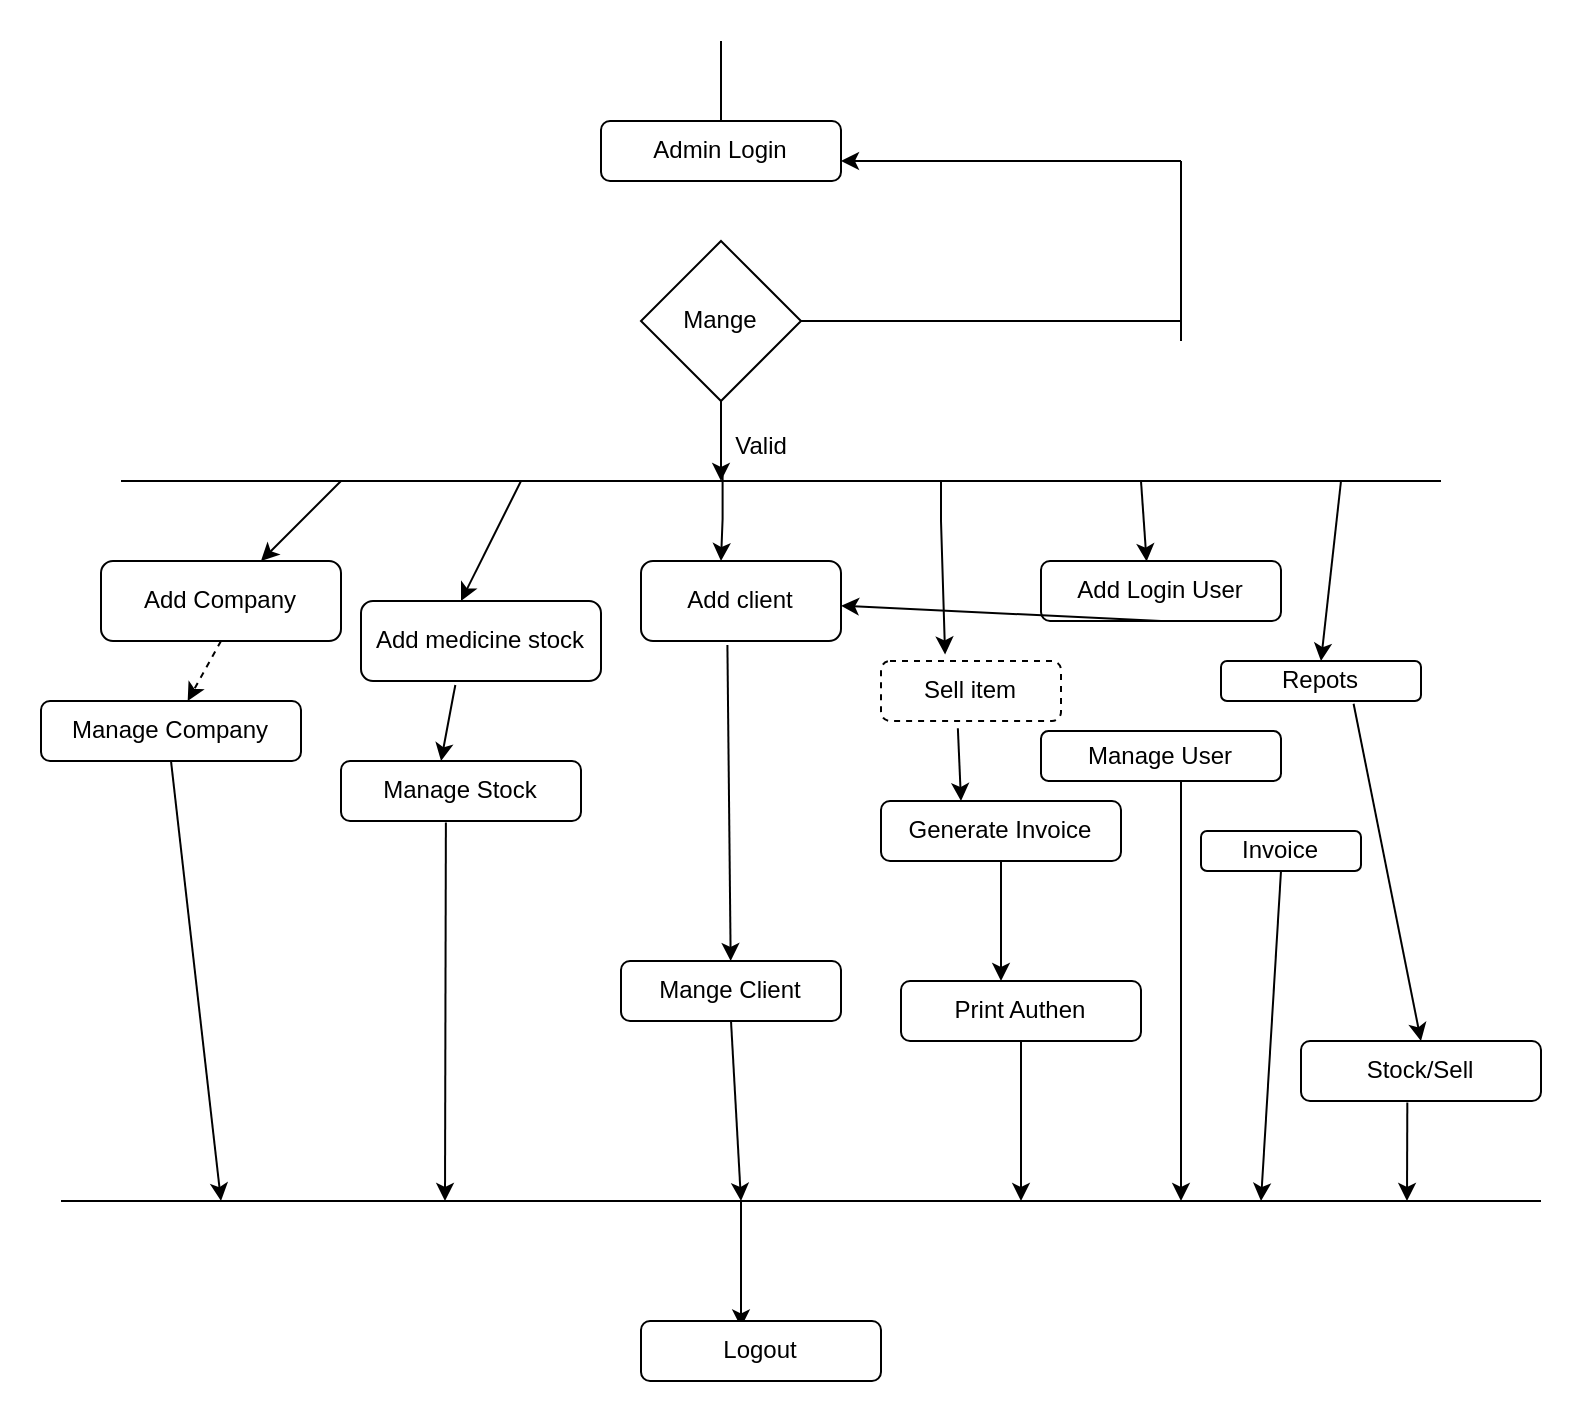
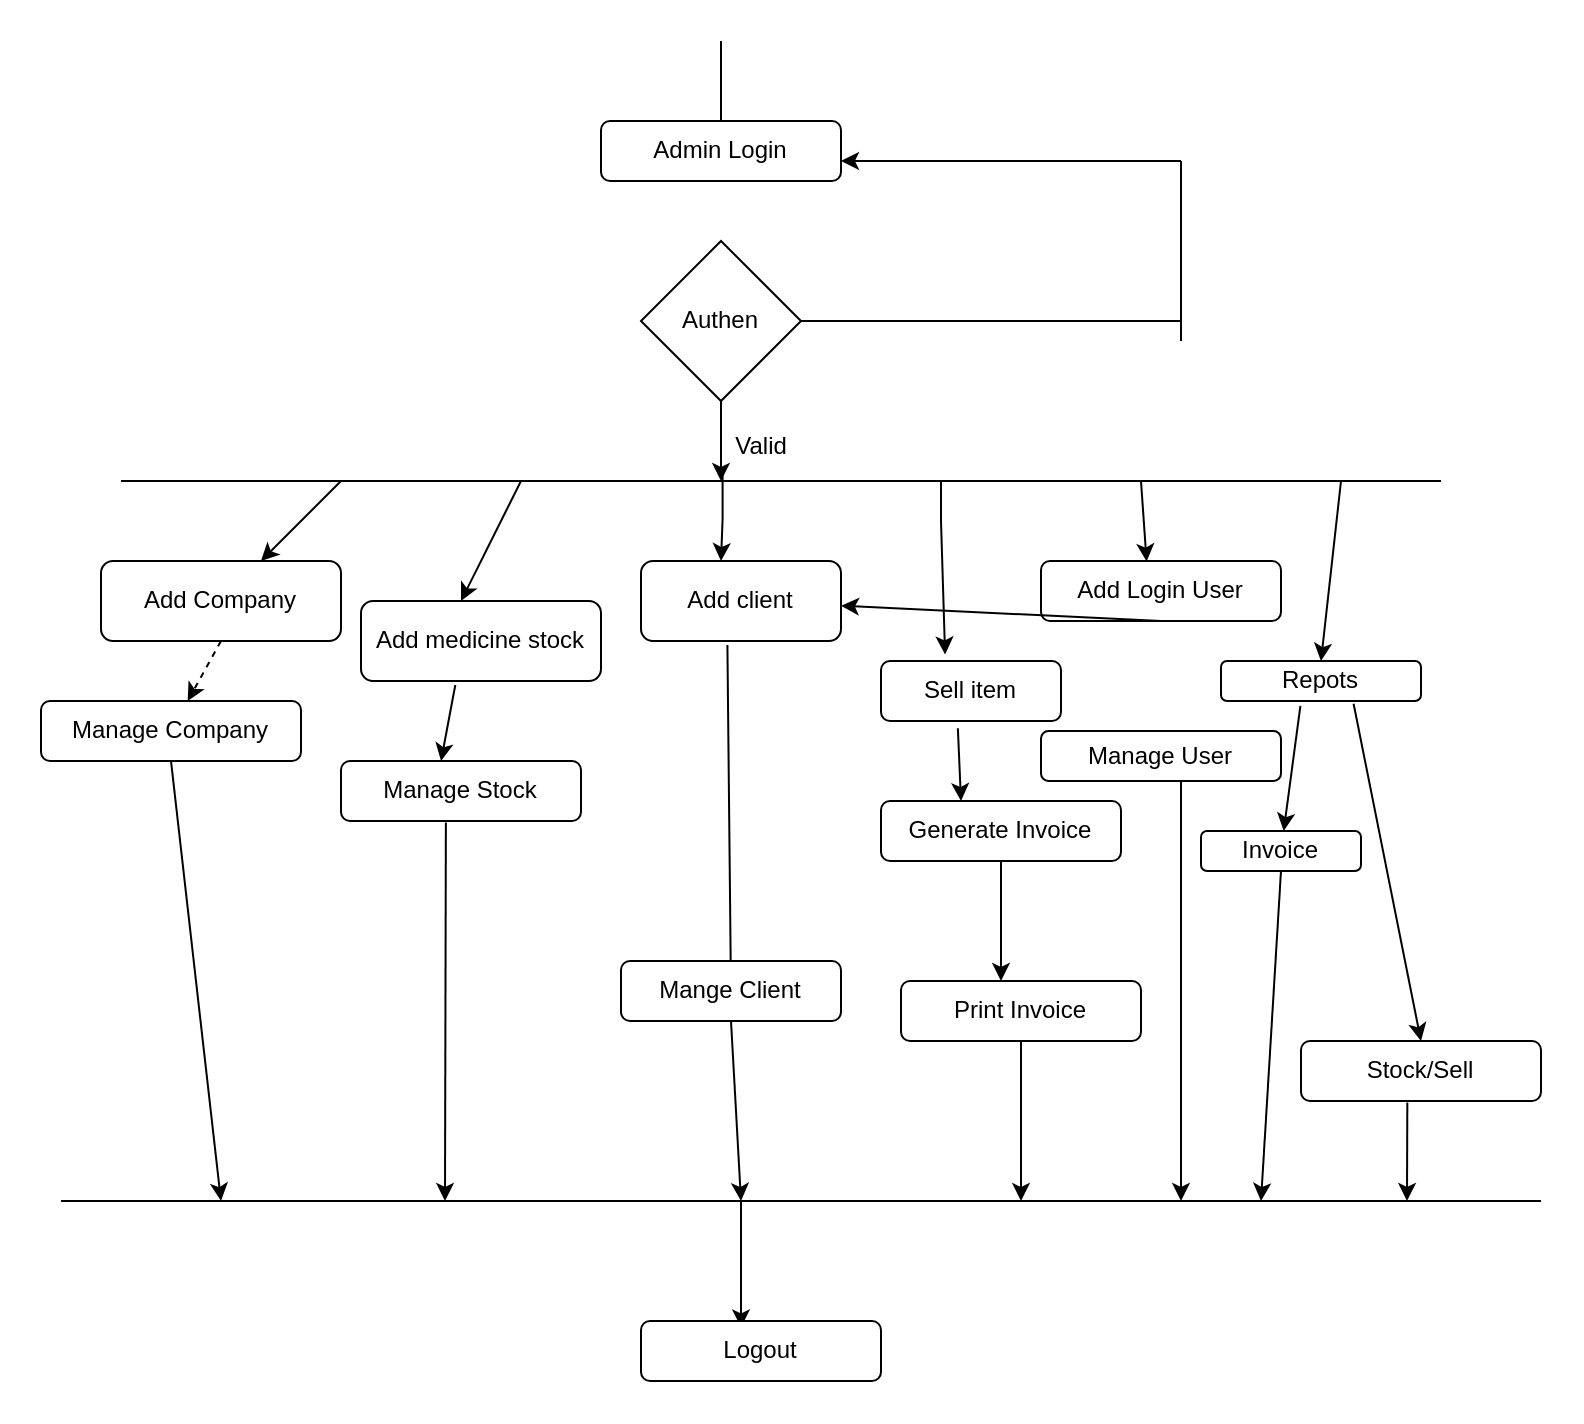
node "Mange": label "Mange" -> "Authen"
node "Sell item": style dashed -> solid
edge "Repots" -> "Invoice": added
edge "Add client" -> "Mange Client": arrowhead classic -> none
node "Print Authen": label "Print Authen" -> "Print Invoice"
